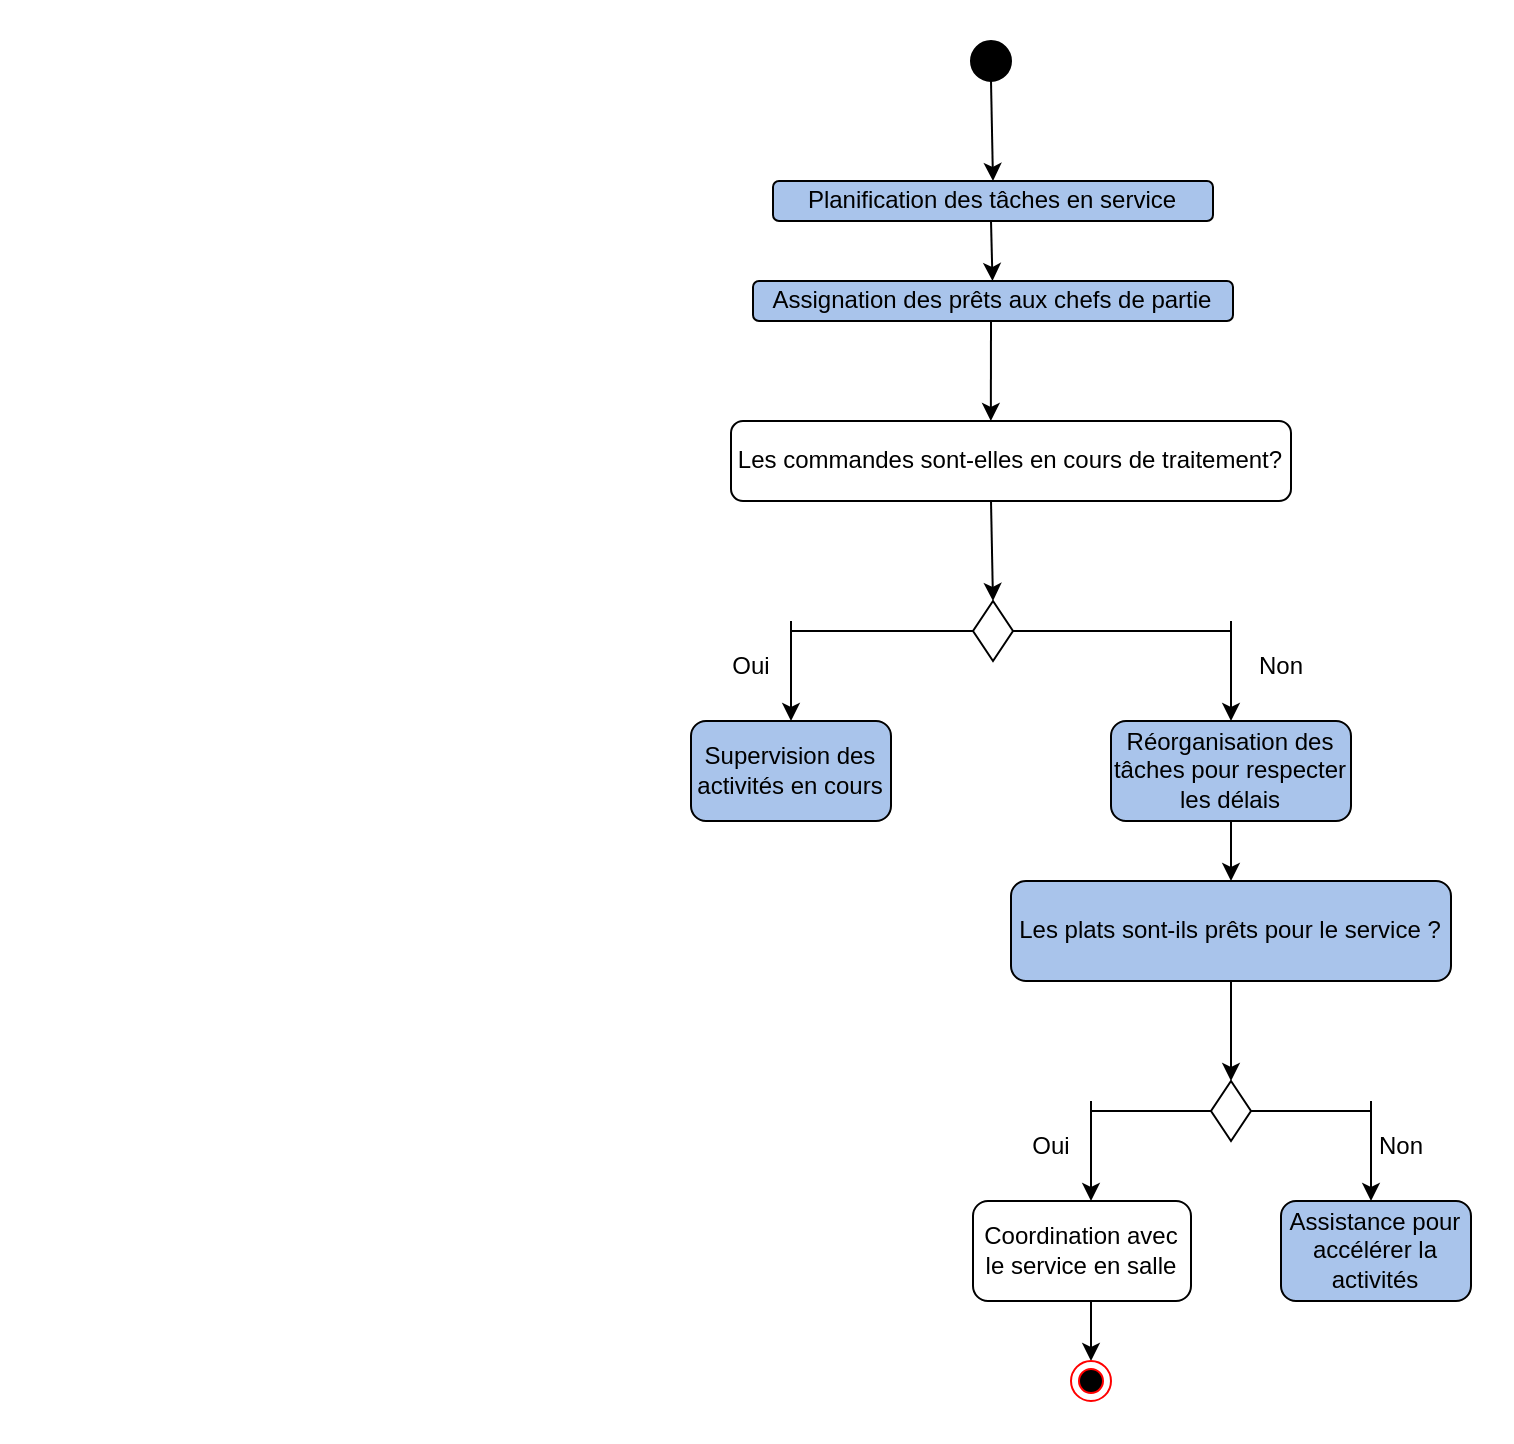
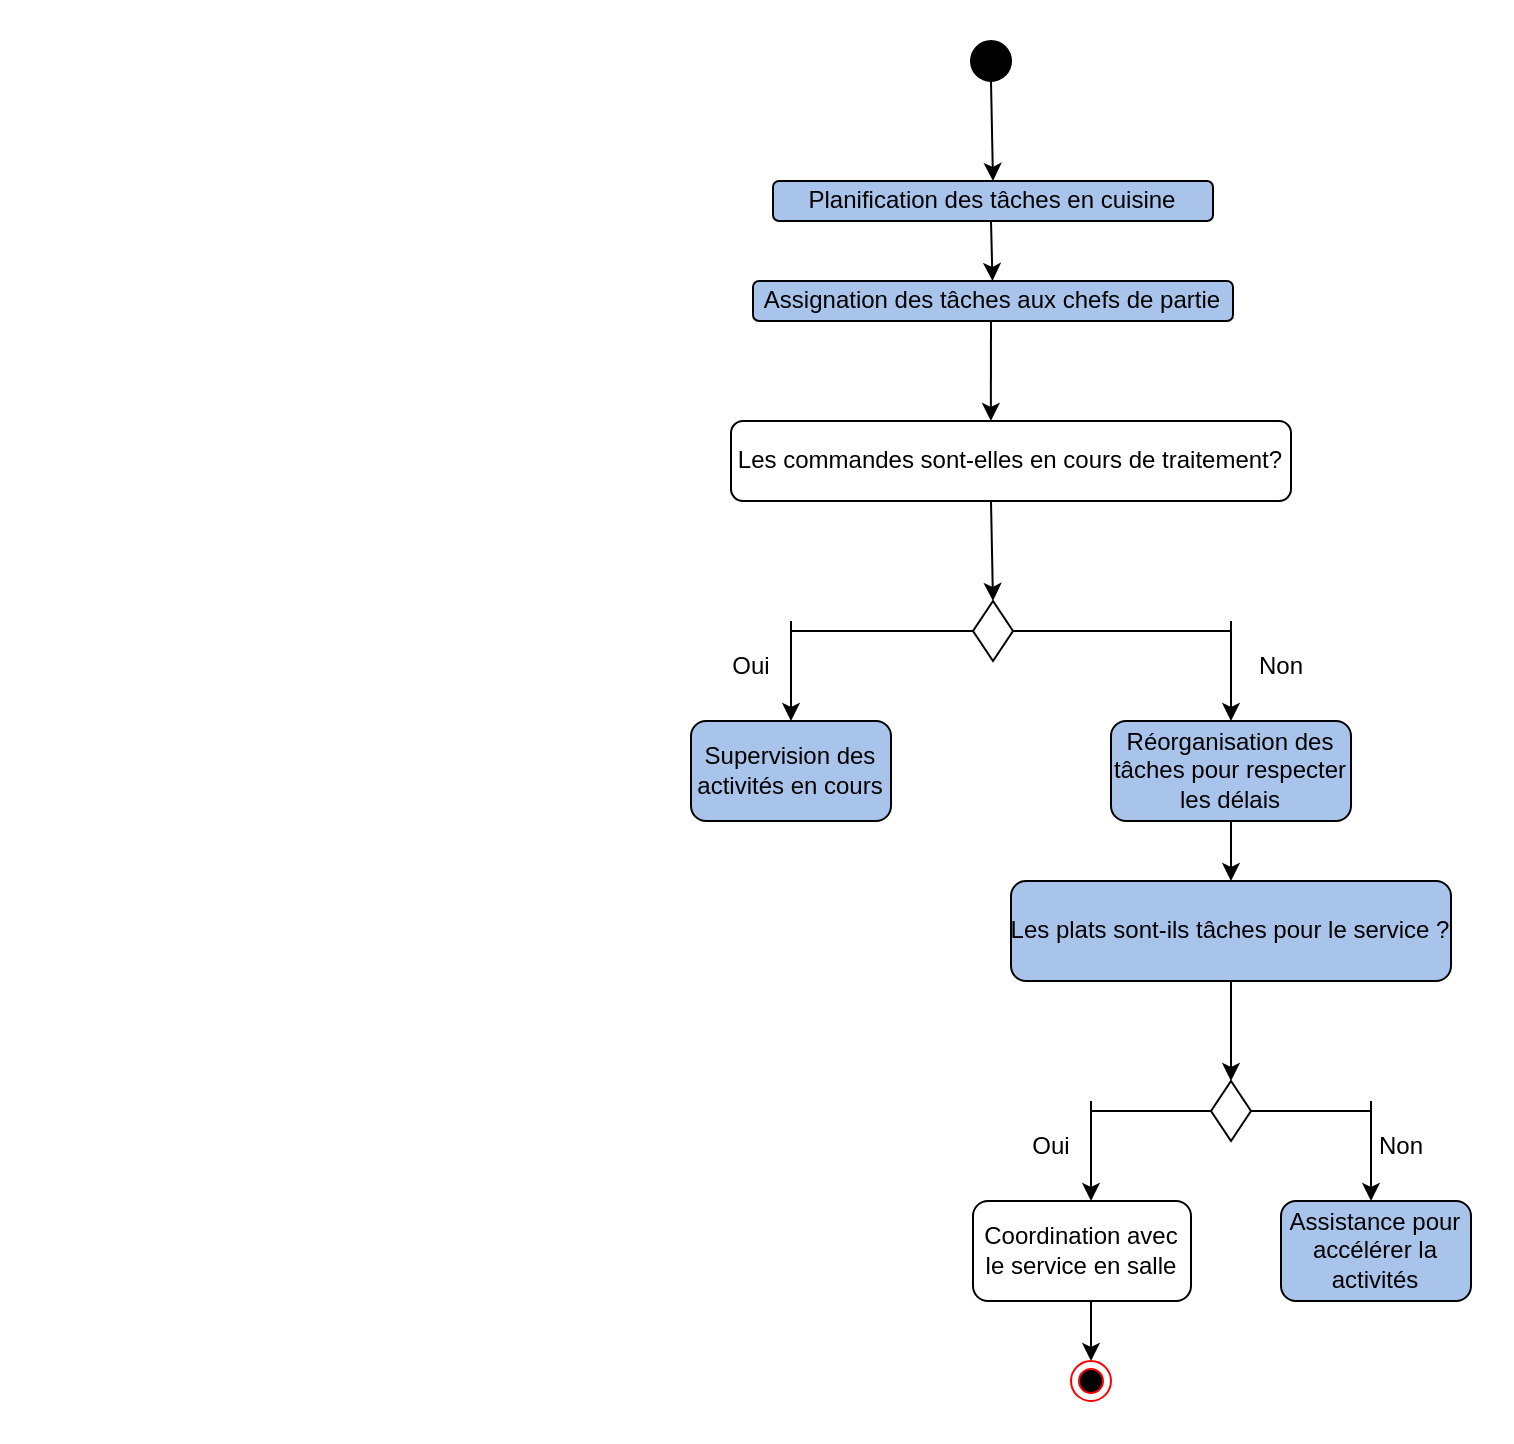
node "Planification des tâches en service": label "Planification des tâches en service" -> "Planification des tâches en cuisine"
node "Assignation des prêts aux chefs de partie": label "Assignation des prêts aux chefs de partie" -> "Assignation des tâches aux chefs de partie"
node "Les plats sont-ils prêts pour le service ?": label "Les plats sont-ils prêts pour le service ?" -> "Les plats sont-ils tâches pour le service ?"
